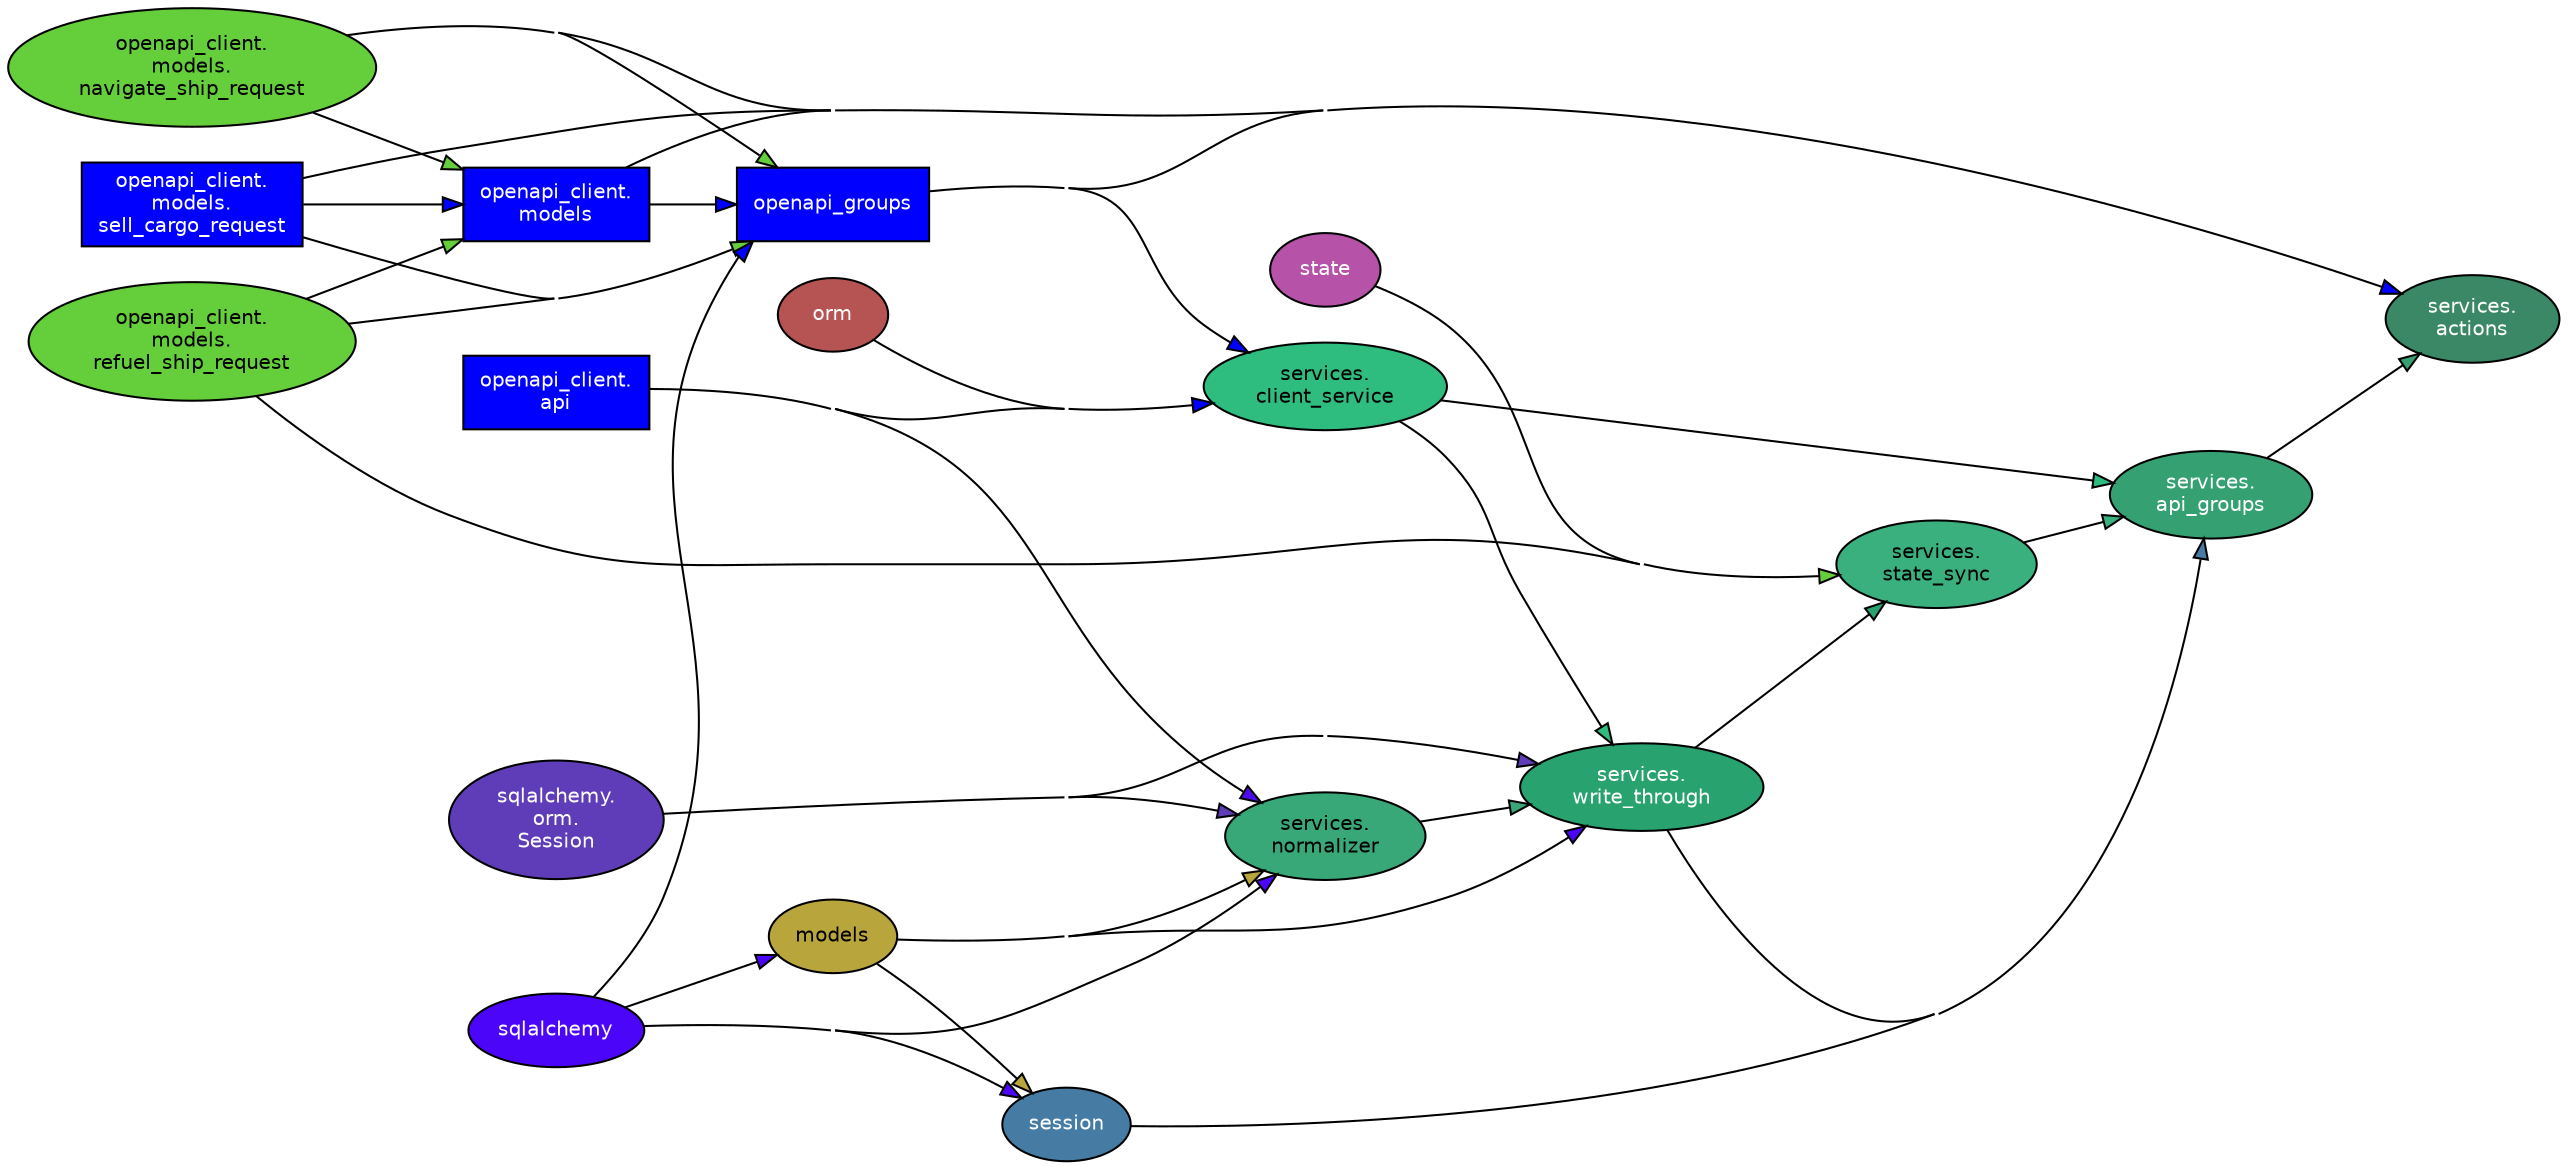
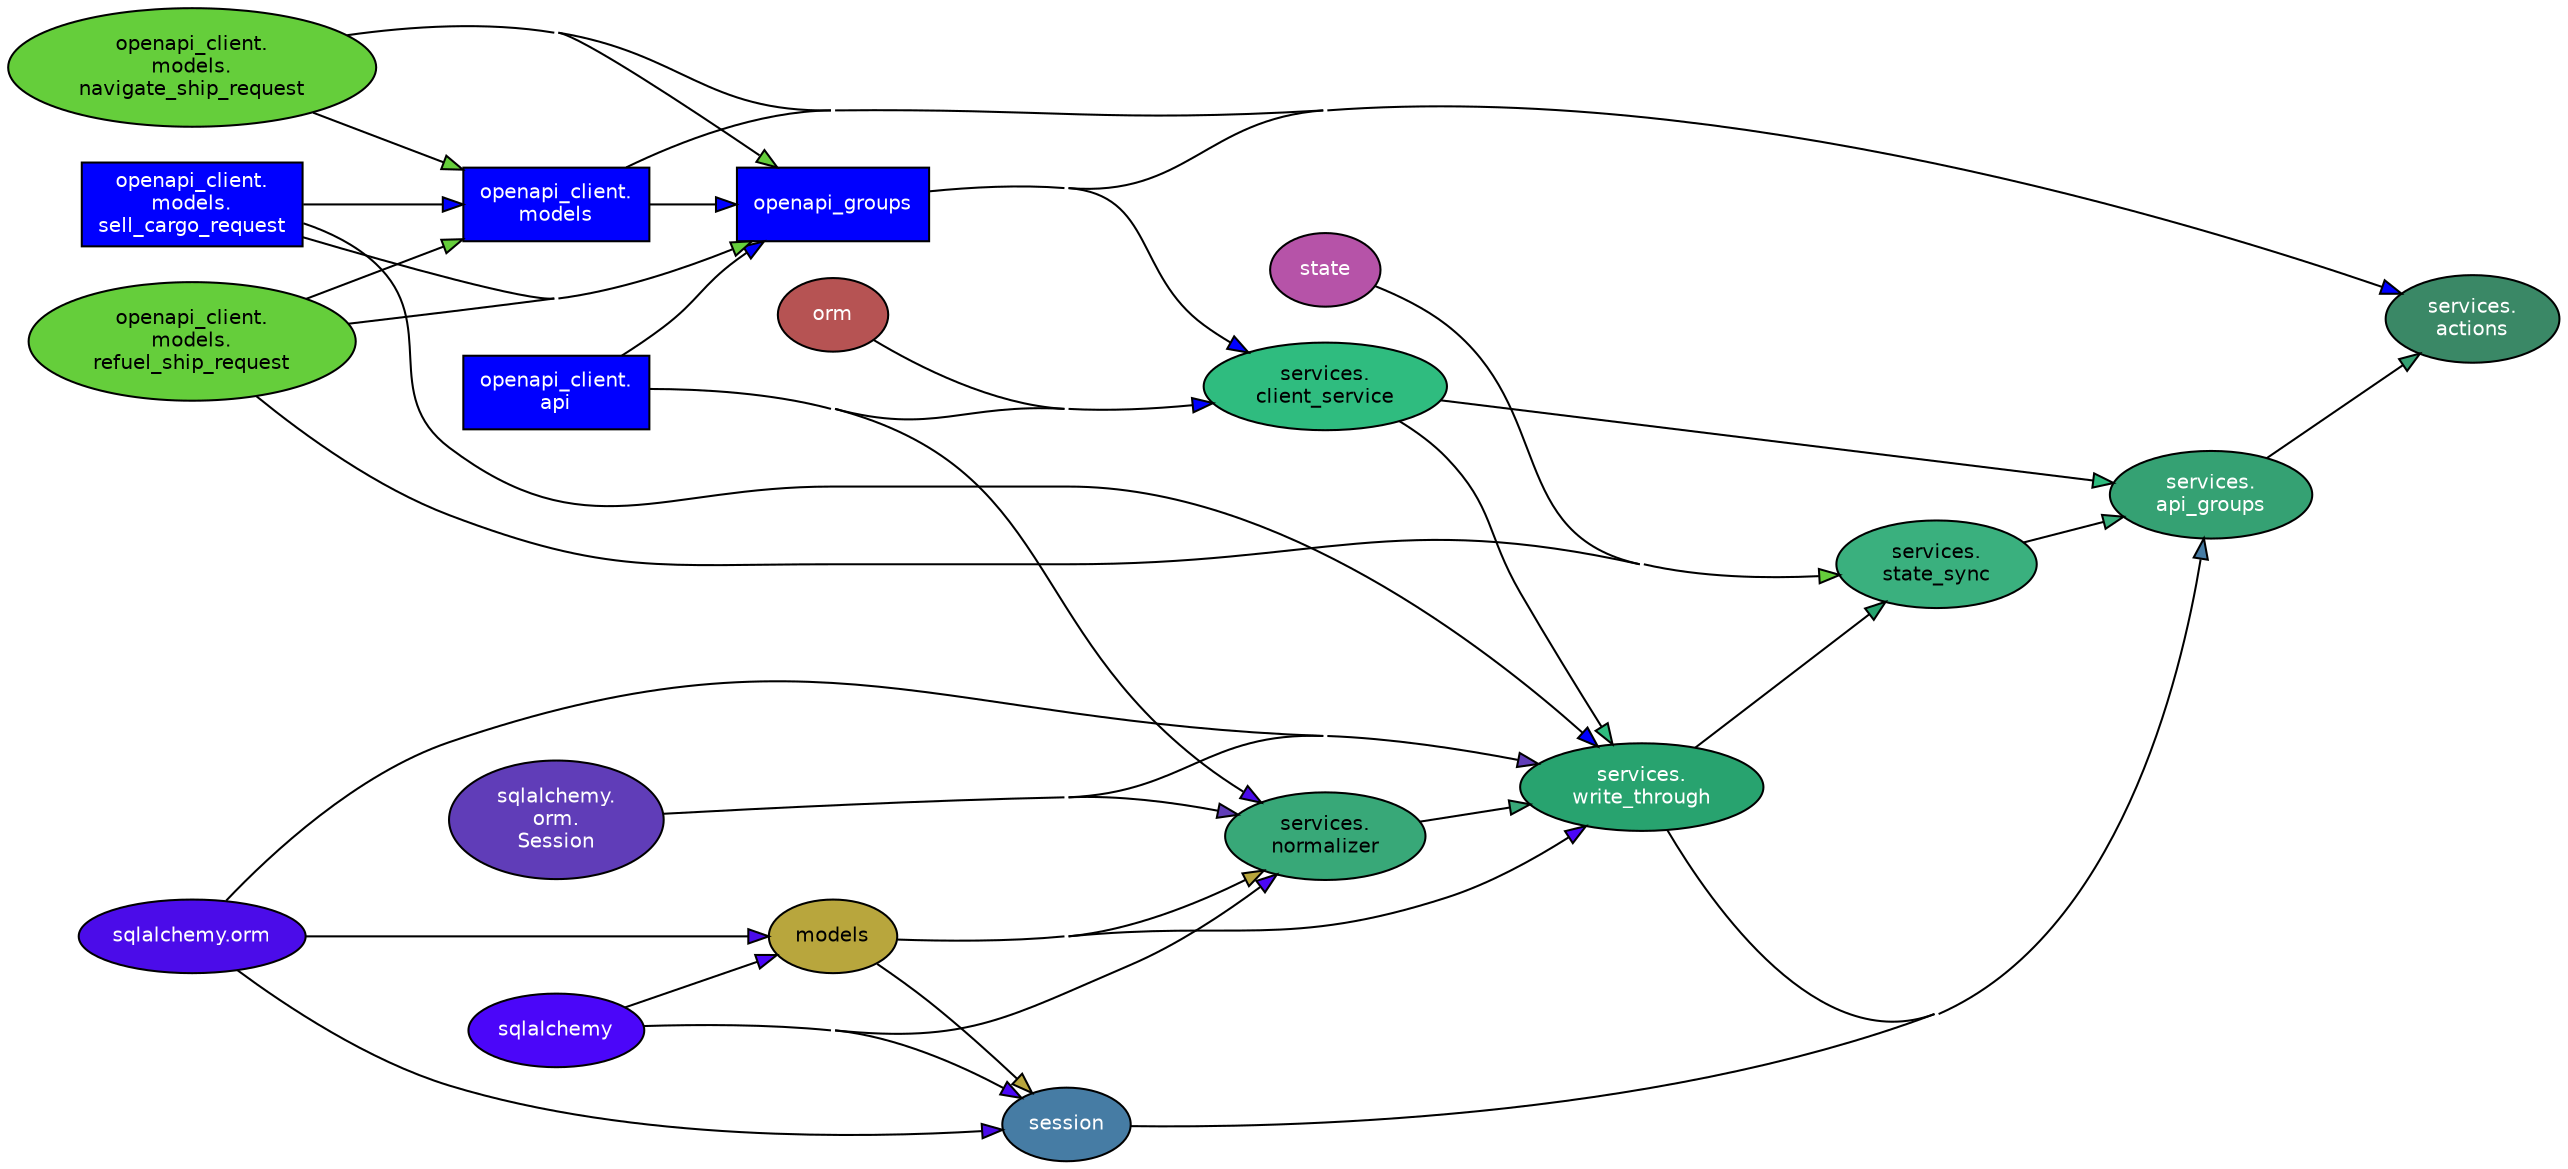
edge "openapi_client. models. sell_cargo_request" -> "services. actions": now "openapi_client. models. sell_cargo_request" -> "services. write_through"
edge "sqlalchemy" -> "openapi_groups": now "openapi_client. api" -> "openapi_groups"
node "sqlalchemy.orm": added
